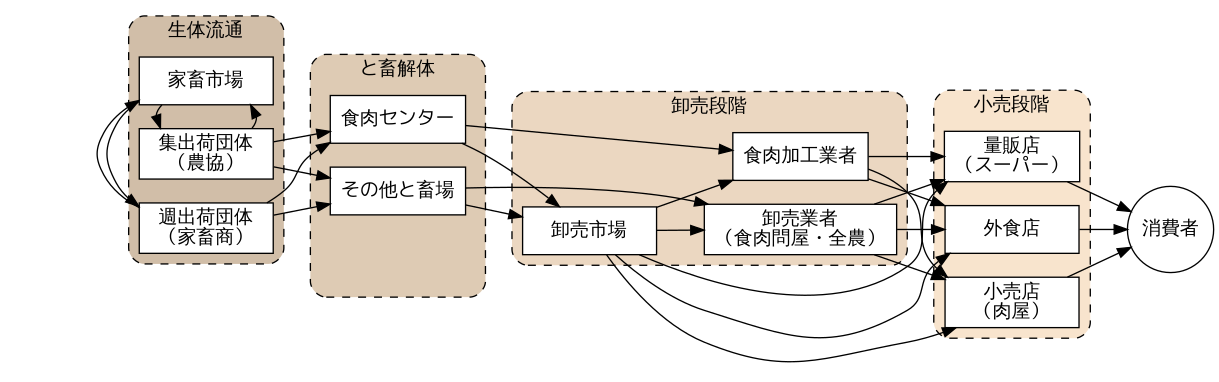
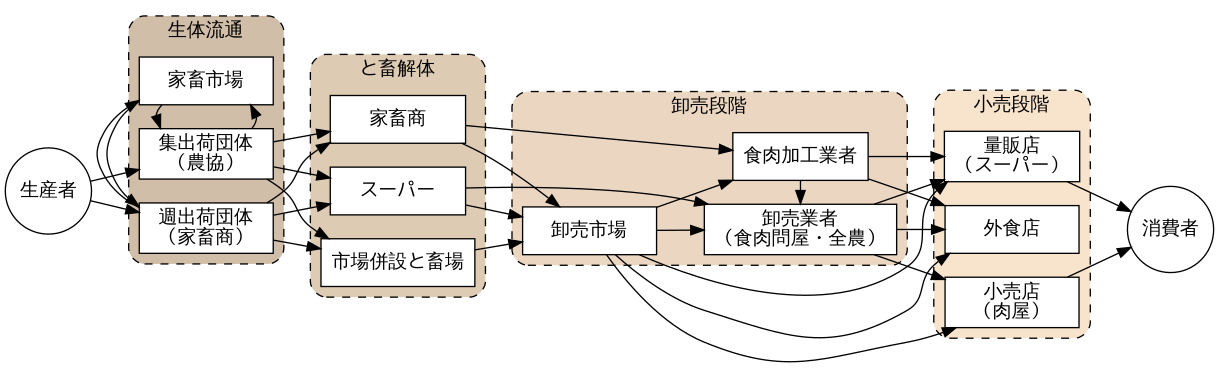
node "食肉センター": label "食肉センター" -> "家畜商"
node "生産者": added
node "その他と畜場": label "その他と畜場" -> "スーパー"
edge "食肉加工業者" -> "小売店 （肉屋）": now "食肉加工業者" -> "卸売業者 （食肉問屋・全農）"
edge "外食店" -> "消費者": removed
node "市場併設と畜場": added
